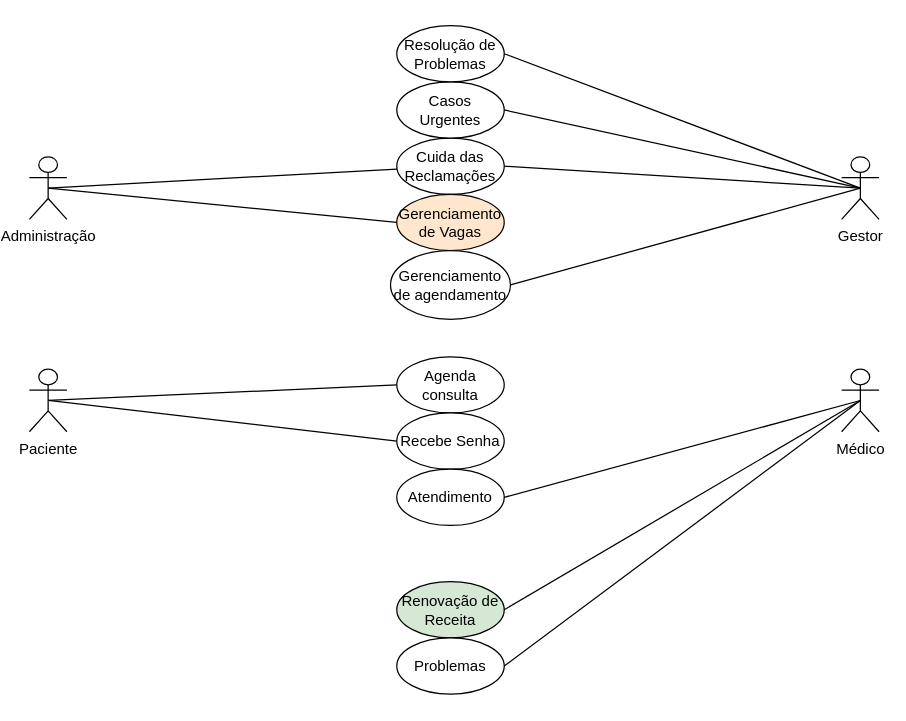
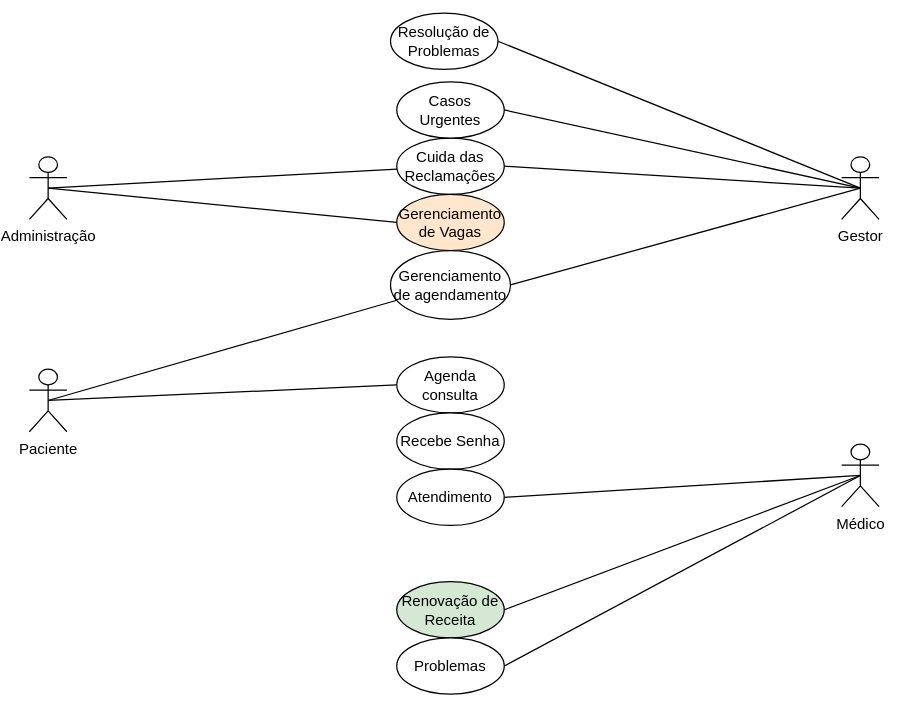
node "Resolução de Problemas": moved (451, 54) -> (444, 41)
node "Médico": moved (861, 401) -> (861, 476)
edge "Paciente" -- "Recebe Senha": now "Paciente" -- "Gerenciamento de agendamento"
